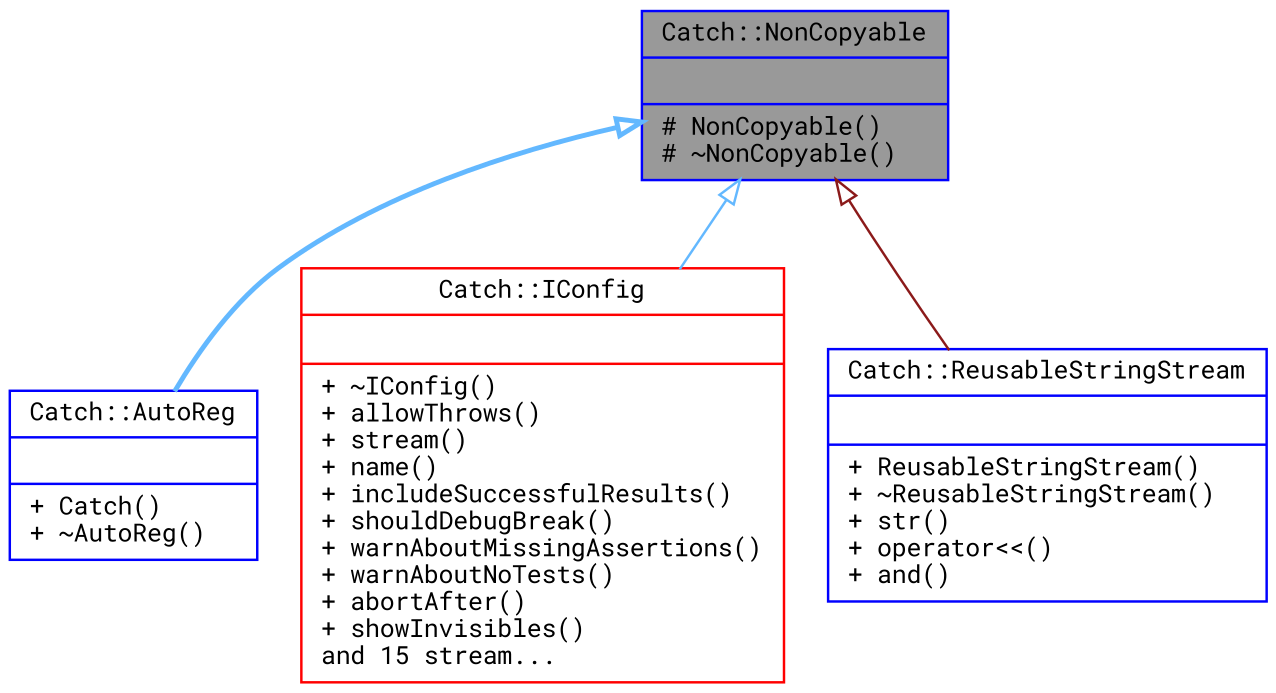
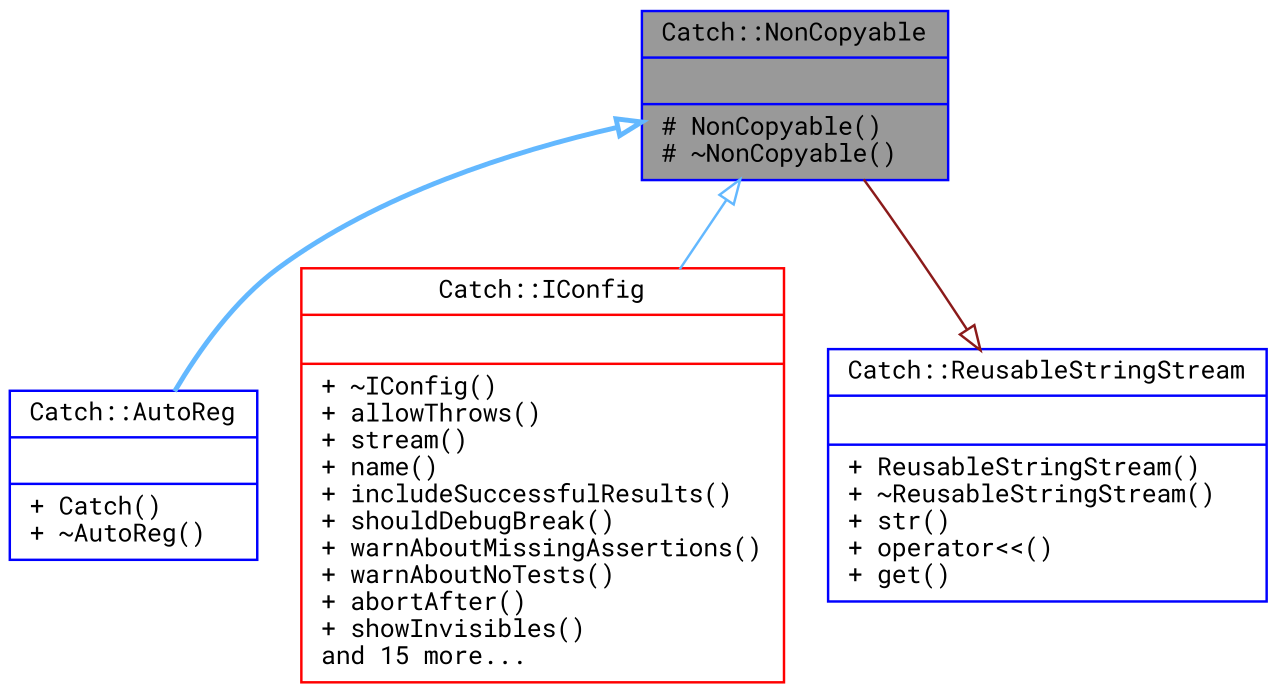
edge "Catch::ReusableStringStream" -> "Catch::NonCopyable": reversed
node "Catch::ReusableStringStream": text "+ and()" -> "+ get()"
node "Catch::IConfig": text "and 15 stream..." -> "and 15 more..."
